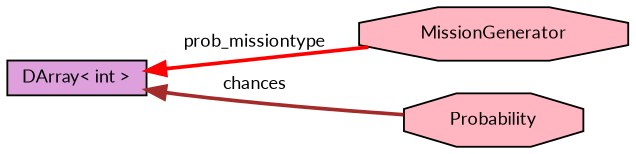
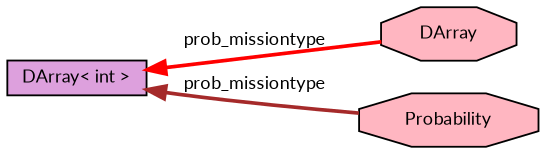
node "MissionGenerator": label "MissionGenerator" -> "DArray"
edge "Probability" -> "DArray< int >": label " chances" -> " prob_missiontype"
